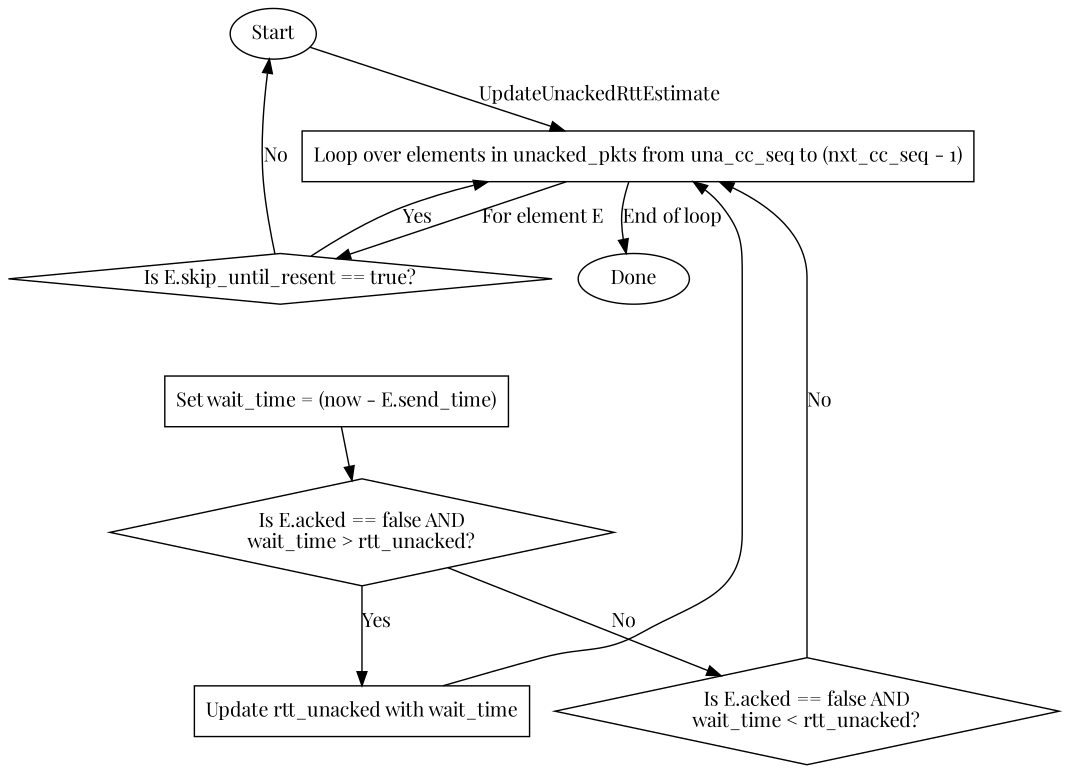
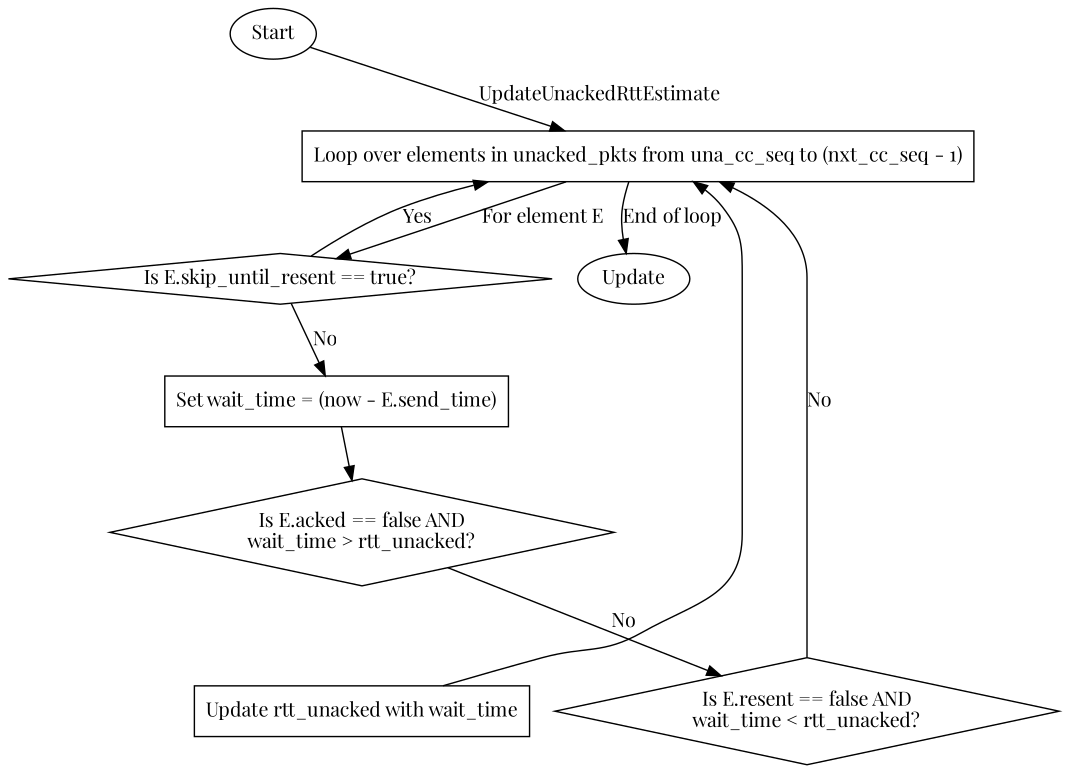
edge "Is E.skip_until_resent == true?" -> "Start": now "Is E.skip_until_resent == true?" -> "Set wait_time = (now - E.send_time)"
node "Done": label "Done" -> "Update"
edge "Is E.acked == false AND wait_time > rtt_unacked?" -> "Update rtt_unacked with wait_time": removed, label "Yes"
node "Is E.acked == false AND wait_time < rtt_unacked?": label "Is E.acked == false AND wait_time < rtt_unacked?" -> "Is E.resent == false AND wait_time < rtt_unacked?"
